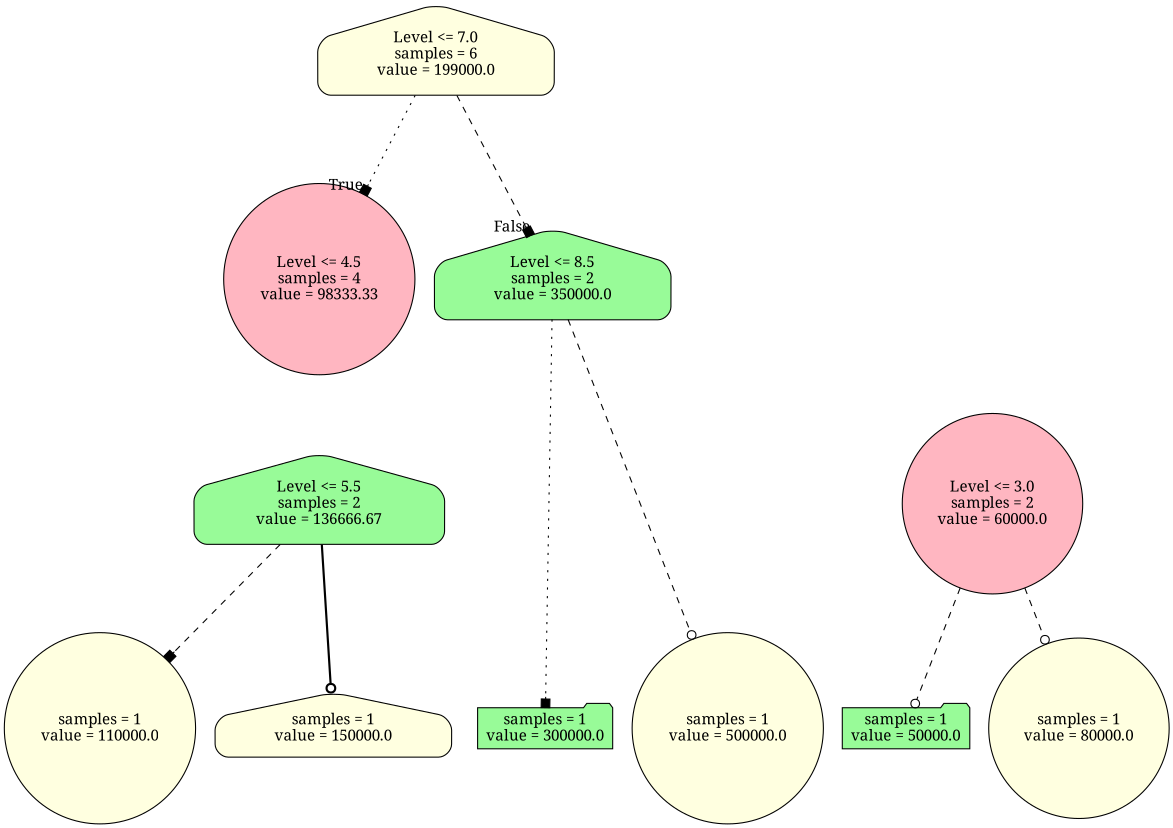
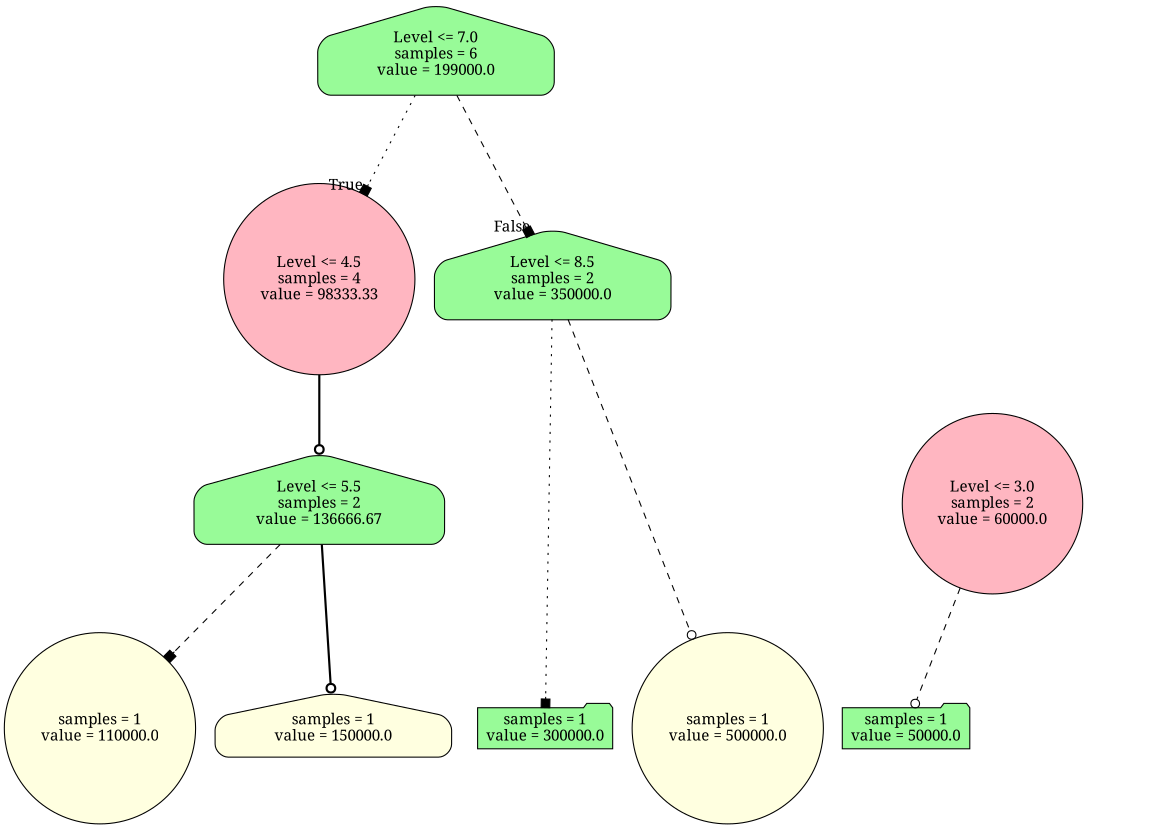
node "Level <= 7.0 samples = 6 value = 199000.0": fillcolor lightyellow -> palegreen
edge "Level <= 4.5 samples = 4 value = 98333.33" -> "Level <= 5.5 samples = 2 value = 136666.67": added
node "samples = 1 value = 80000.0": removed
